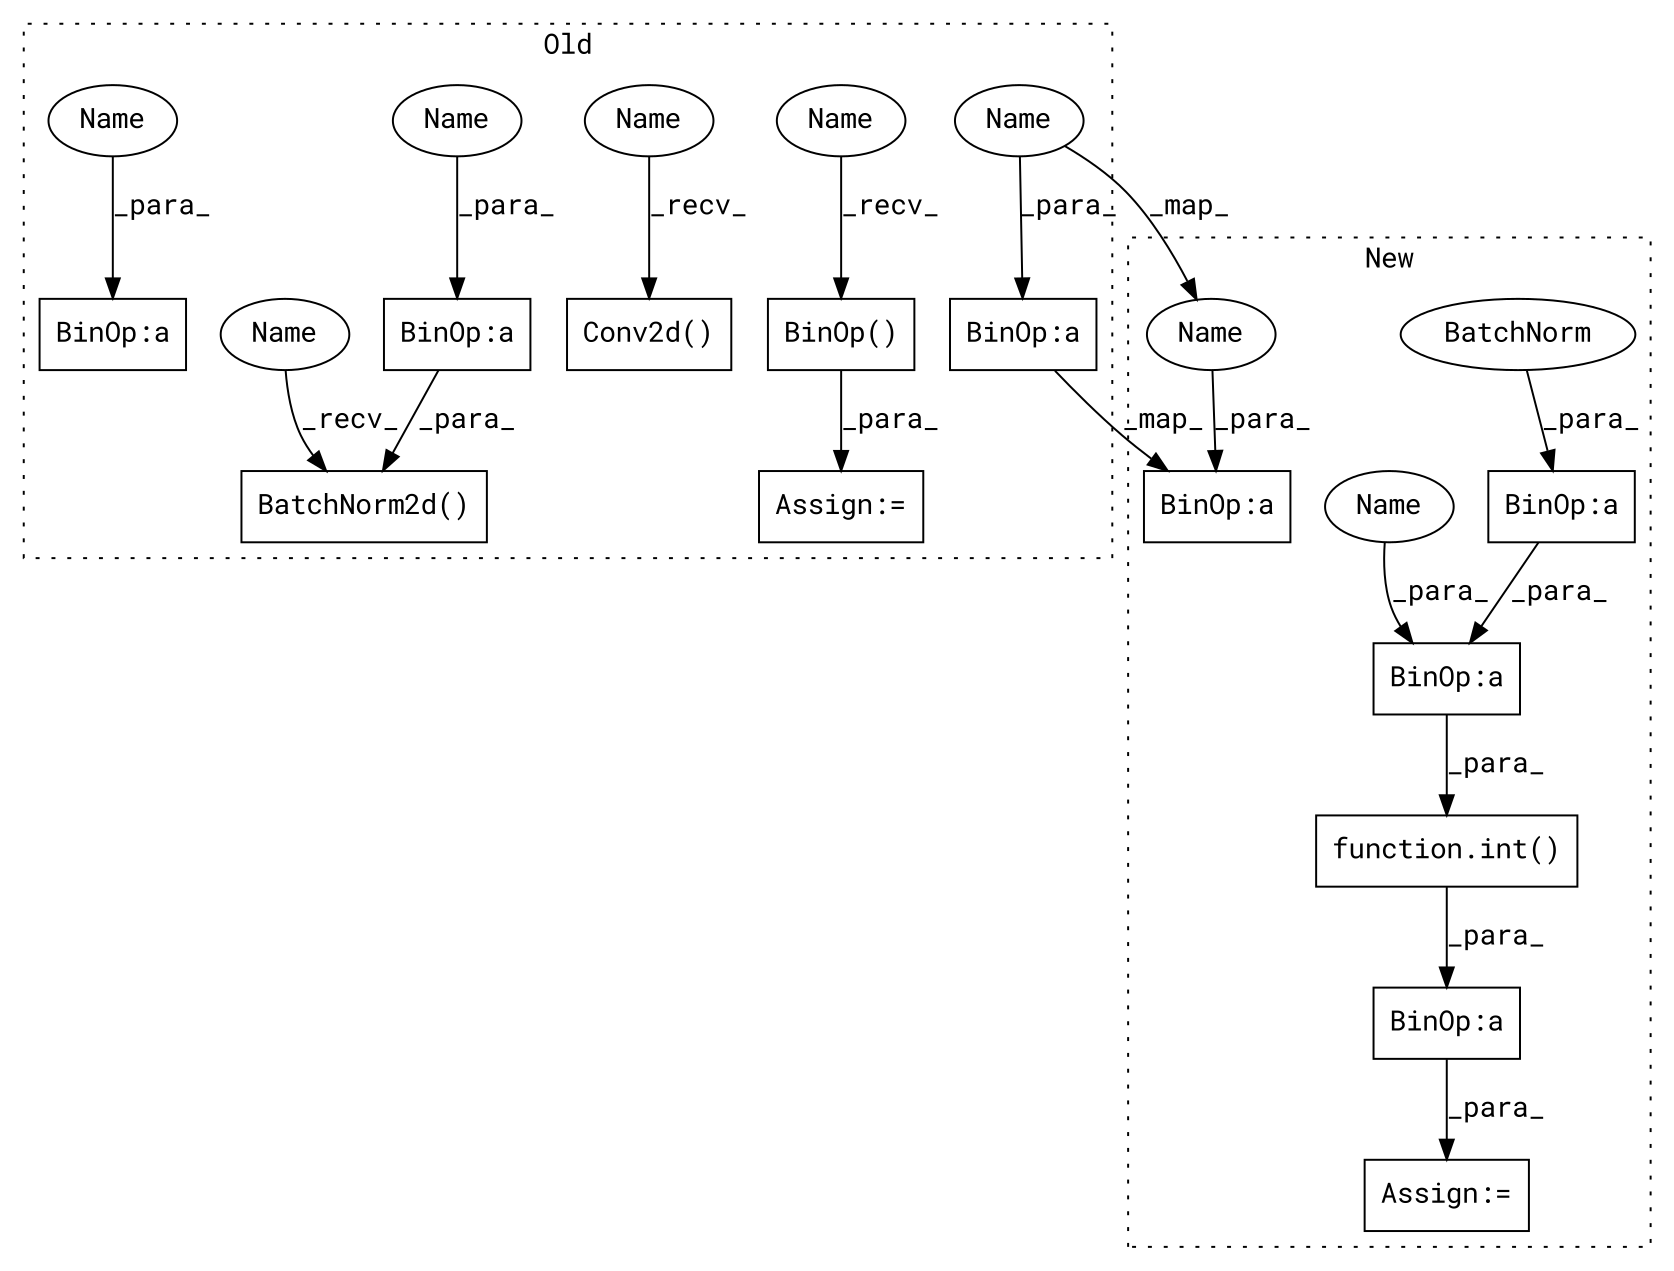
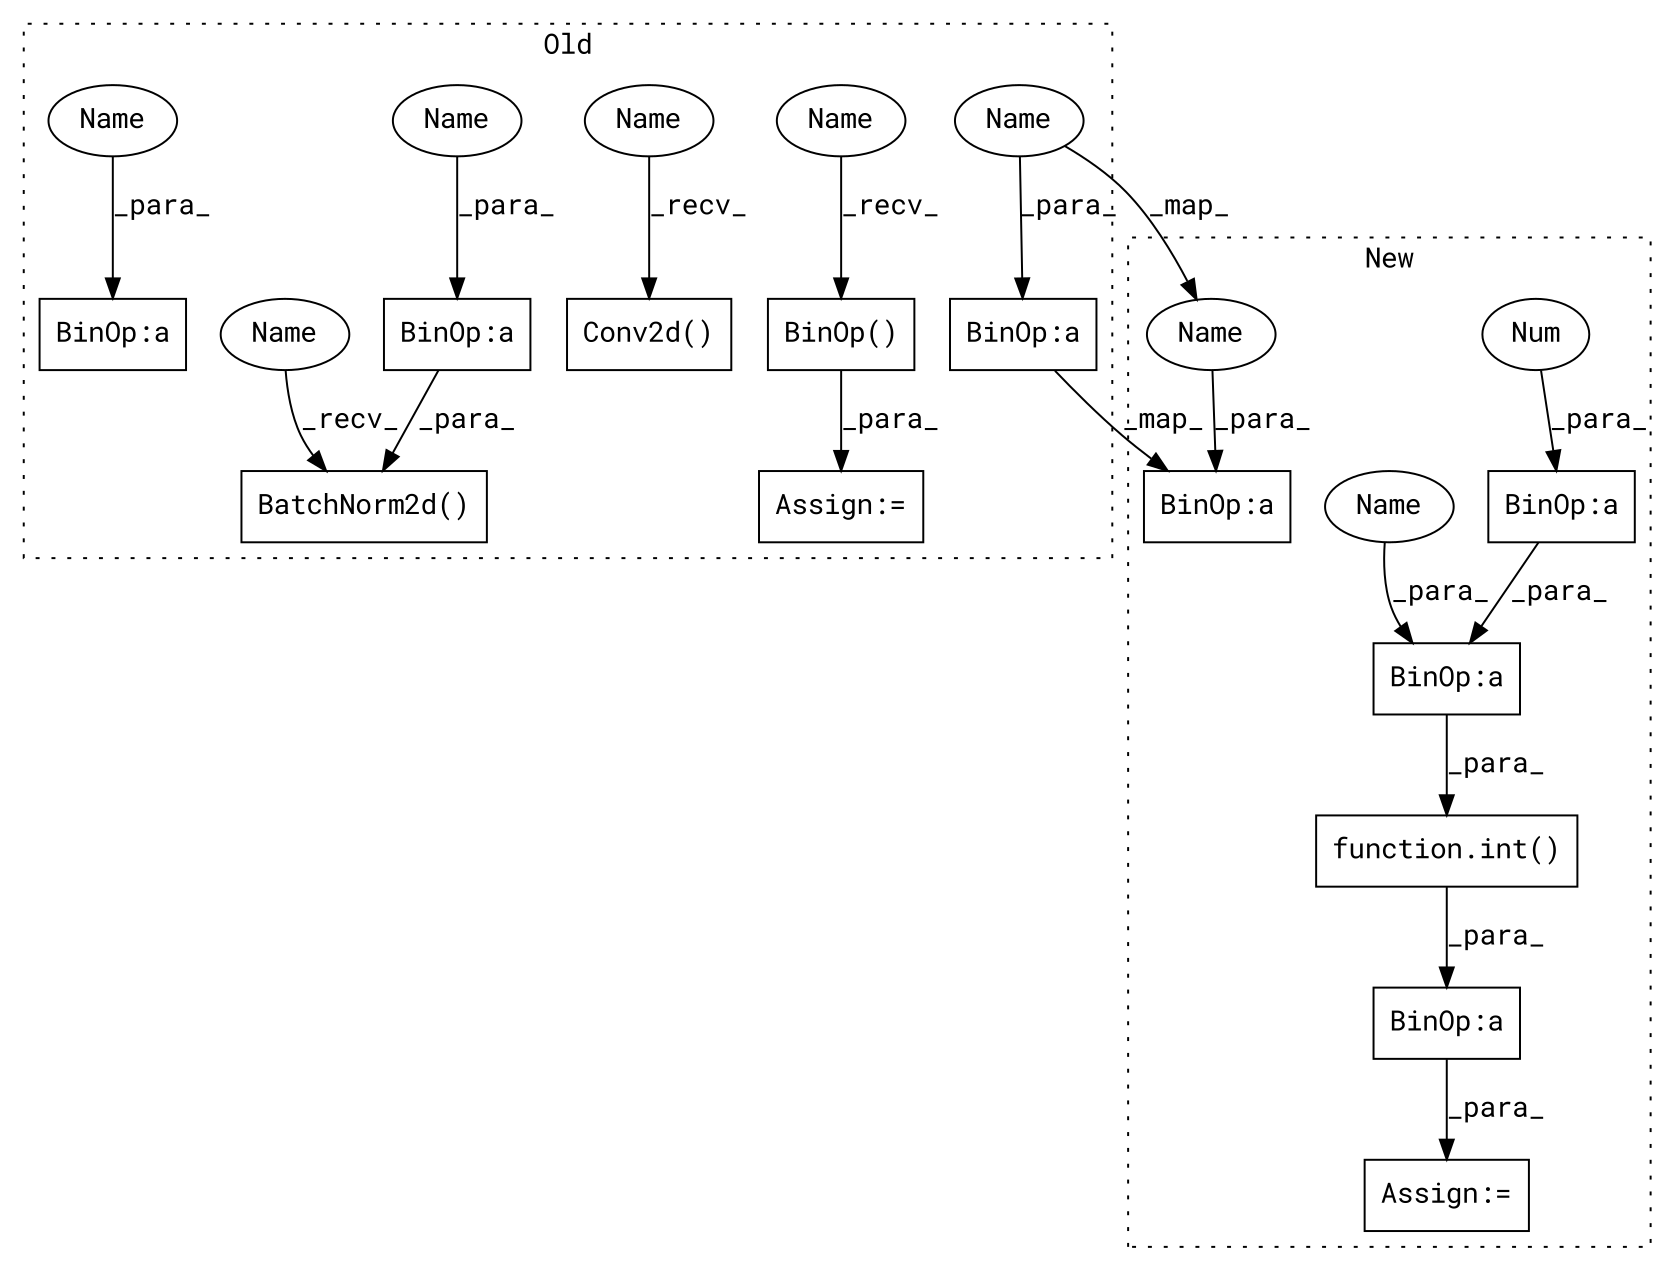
node "BatchNorm": label "BatchNorm" -> "Num"
